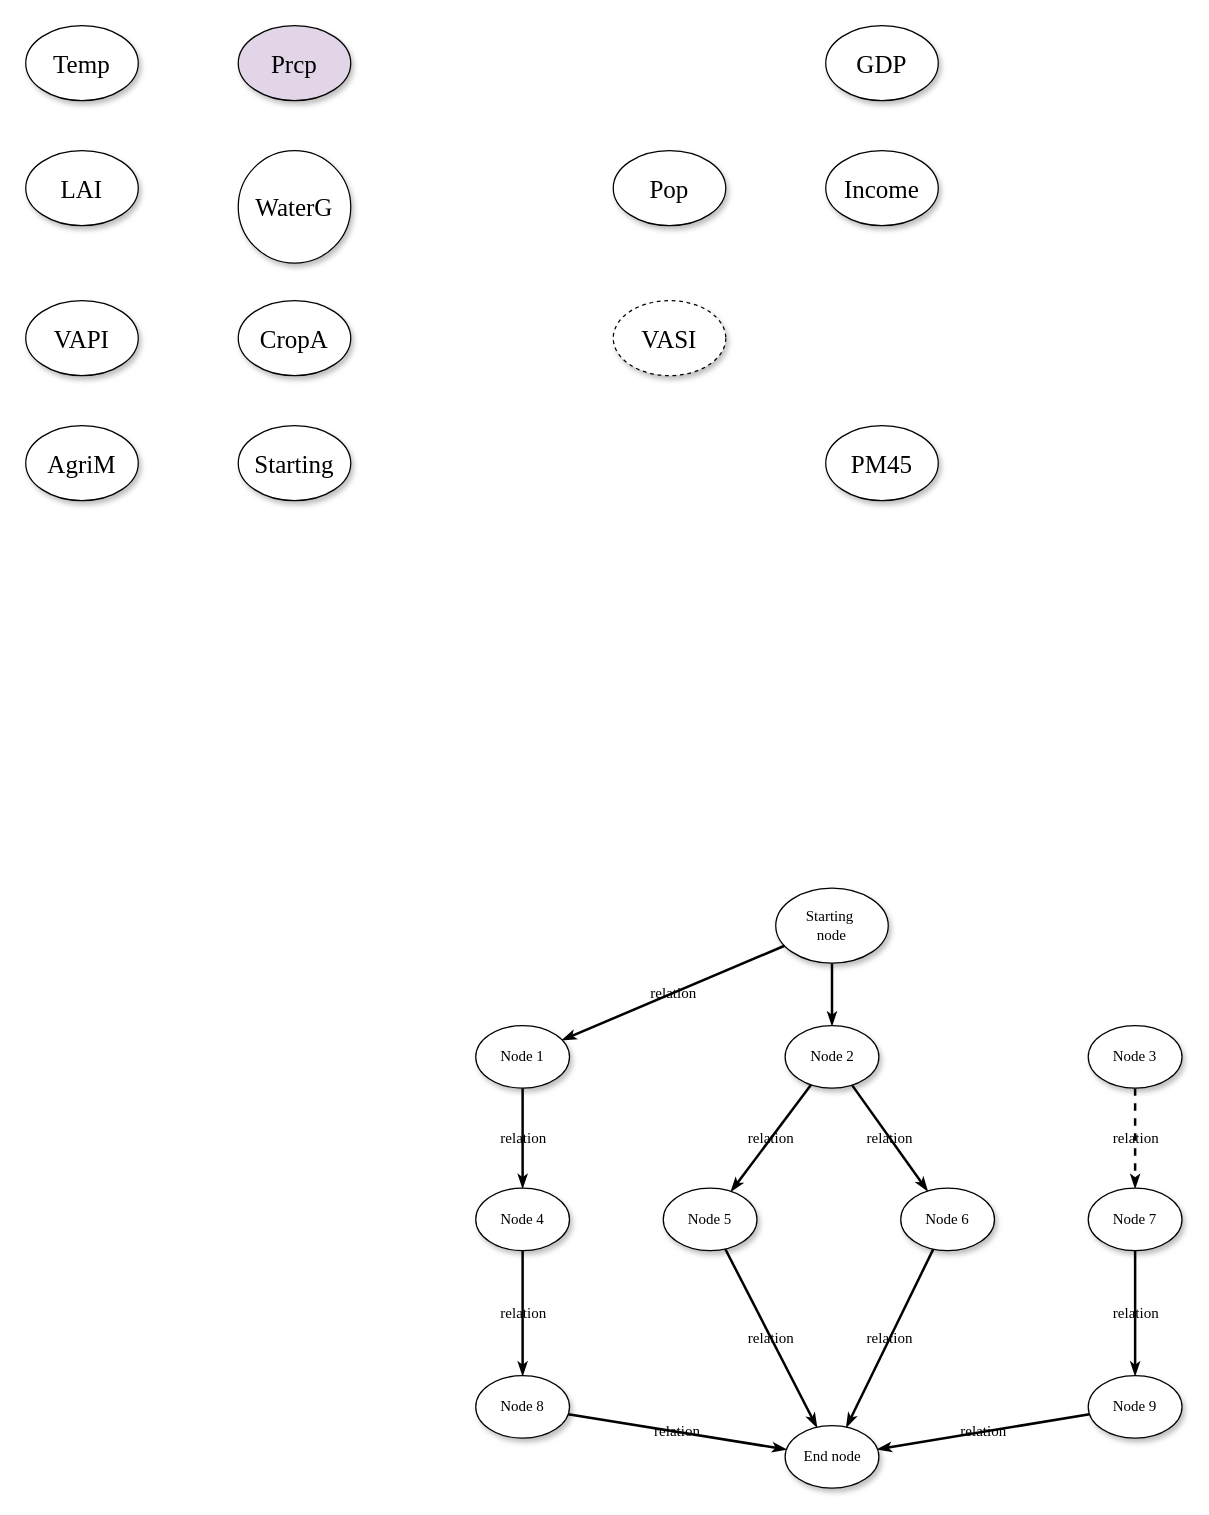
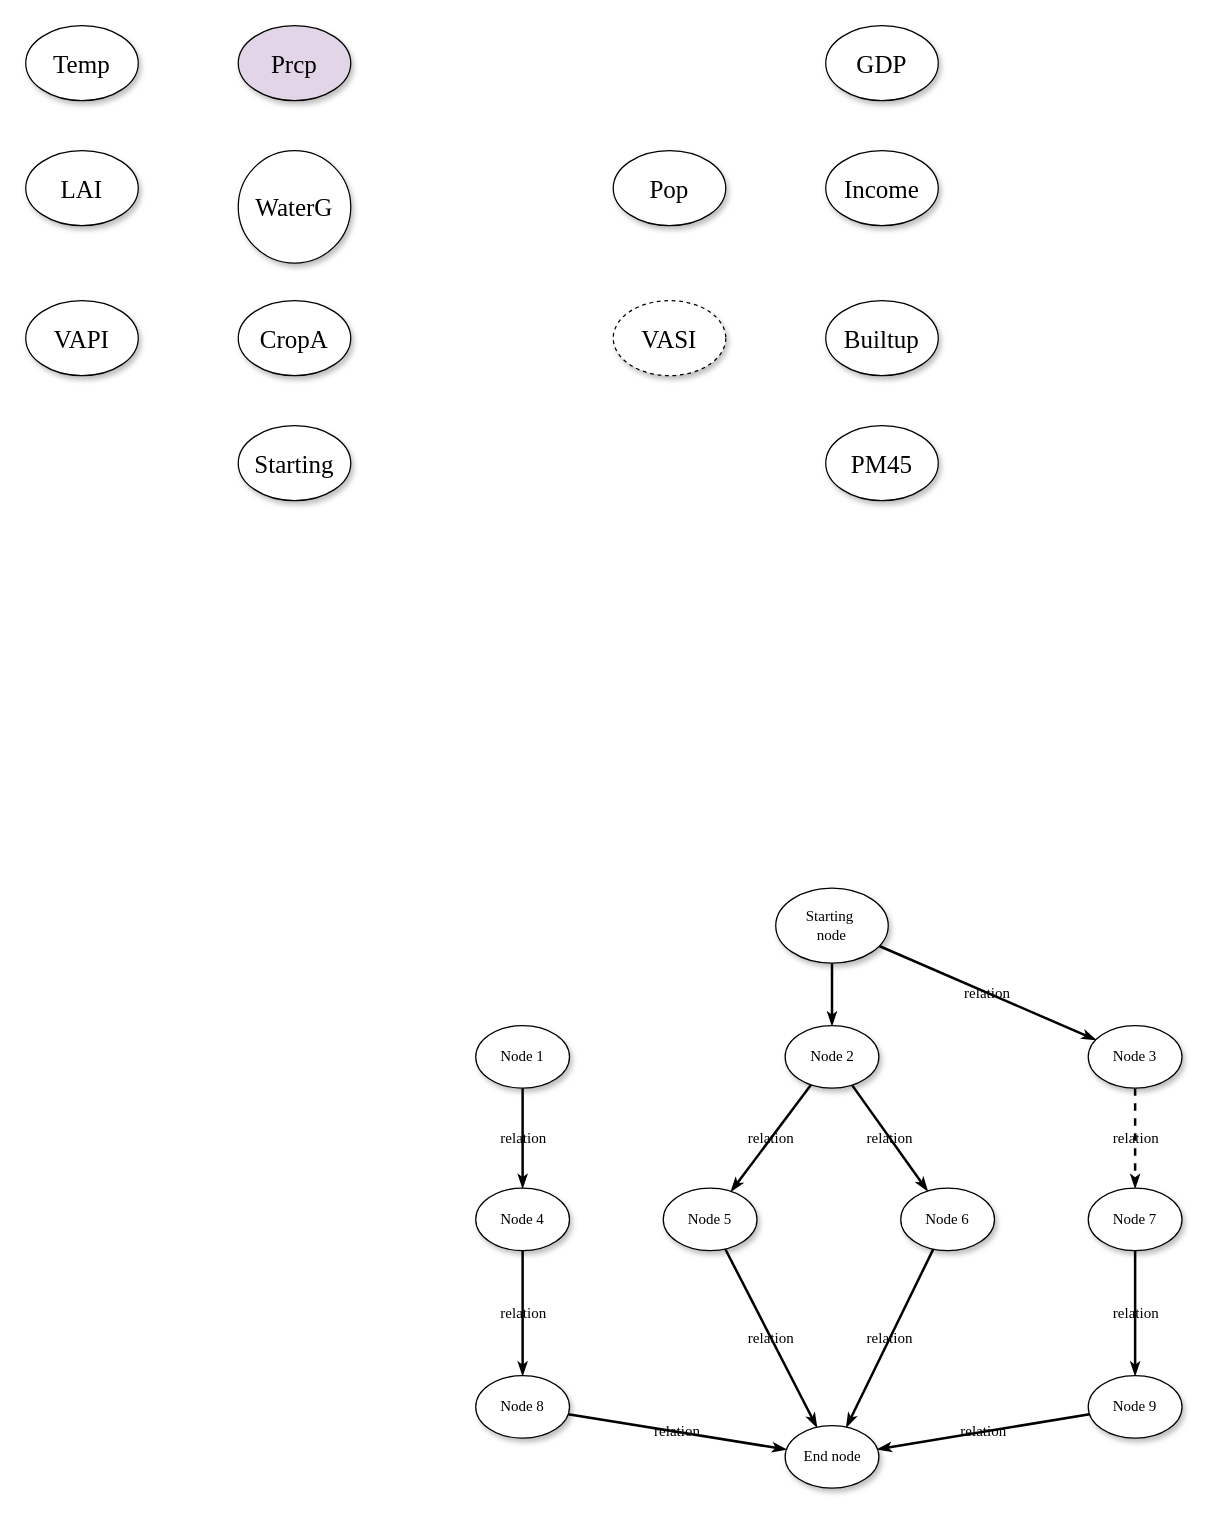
node "Builtup": added
node "AgriM": removed
edge "Starting node" -> "Node 1": removed, label "relation"
edge "Starting node" -> "Node 3": added, label "relation"
